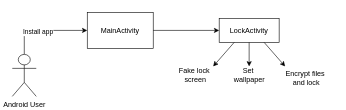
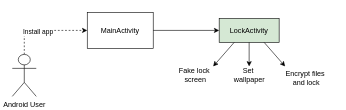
edge "Android User" -> "MainActivity": style solid -> dashed
node "LockActivity": fillcolor #ffffff -> #d5e8d4
